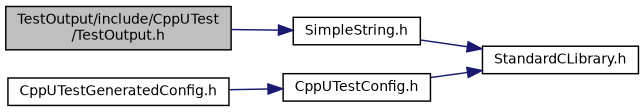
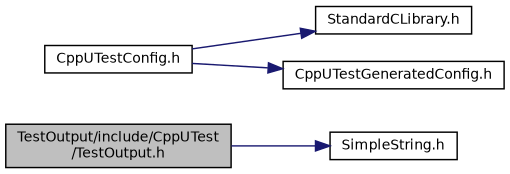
edge "SimpleString.h" -> "StandardCLibrary.h": removed
edge "CppUTestGeneratedConfig.h" -> "CppUTestConfig.h": reversed
